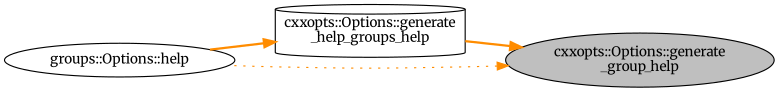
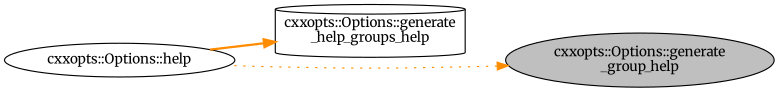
edge "cxxopts::Options::generate _help_groups_help" -> "cxxopts::Options::generate _group_help": removed
node "groups::Options::help": label "groups::Options::help" -> "cxxopts::Options::help"
